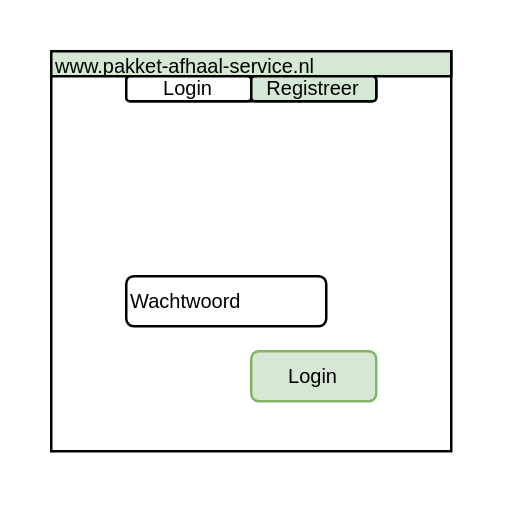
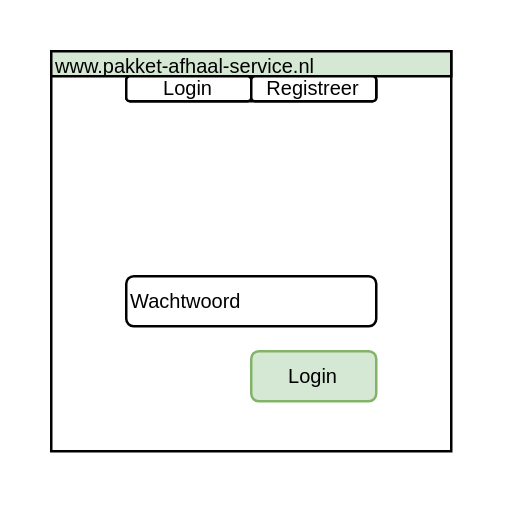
node "Registreer": fillcolor #d5e8d4 -> #ffffff
node "Wachtwoord": size 200x50 -> 250x50
